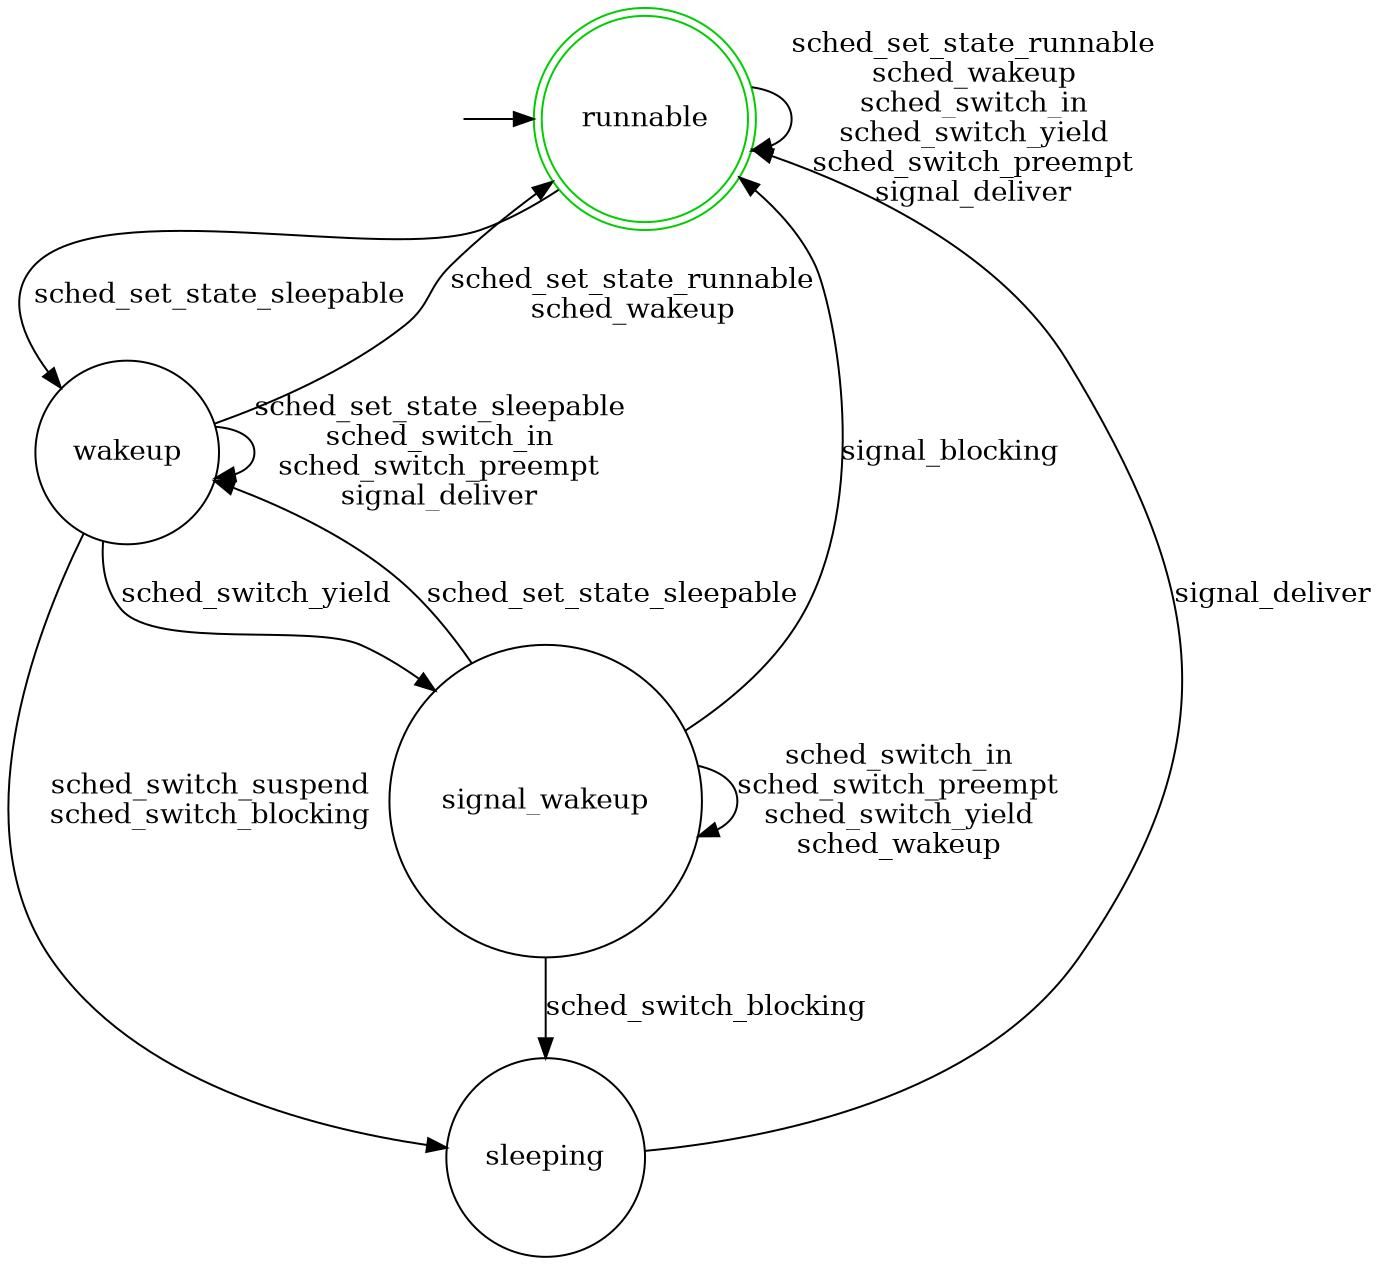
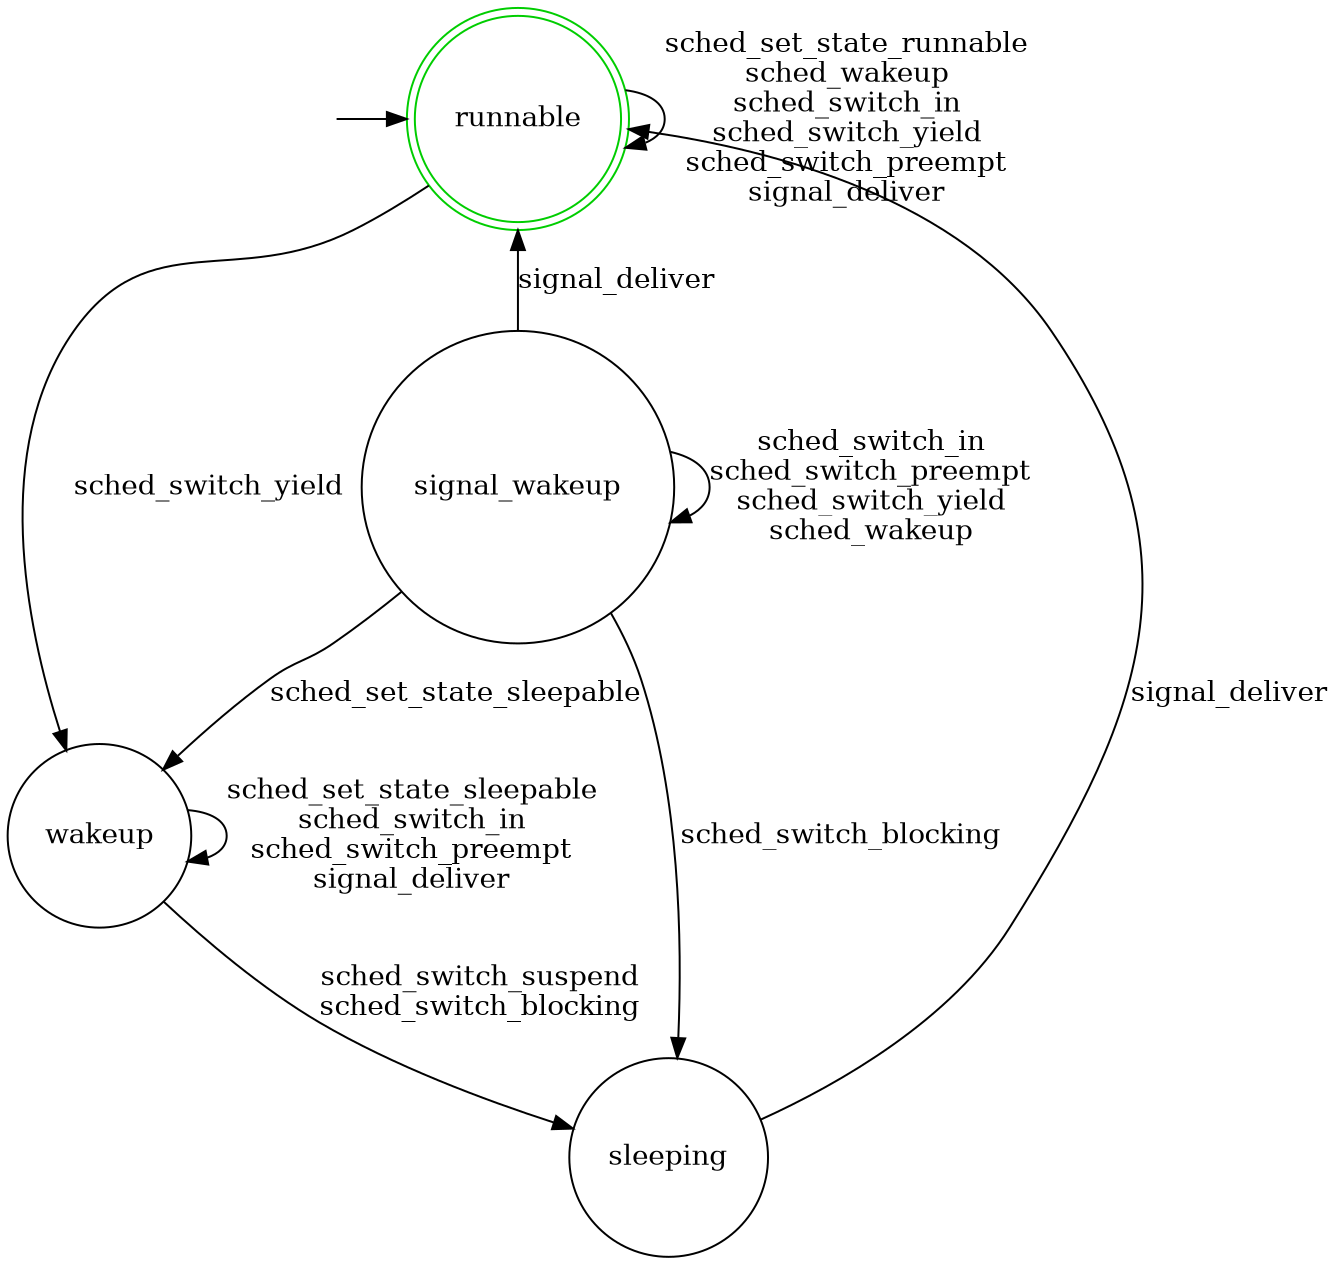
edge "runnable" -> "wakeup": label "sched_set_state_sleepable" -> "sched_switch_yield"
edge "wakeup" -> "runnable": removed, label "sched_set_state_runnable sched_wakeup"
edge "signal_wakeup" -> "runnable": label "signal_blocking" -> "signal_deliver"
edge "wakeup" -> "signal_wakeup": removed, label "sched_switch_yield"
